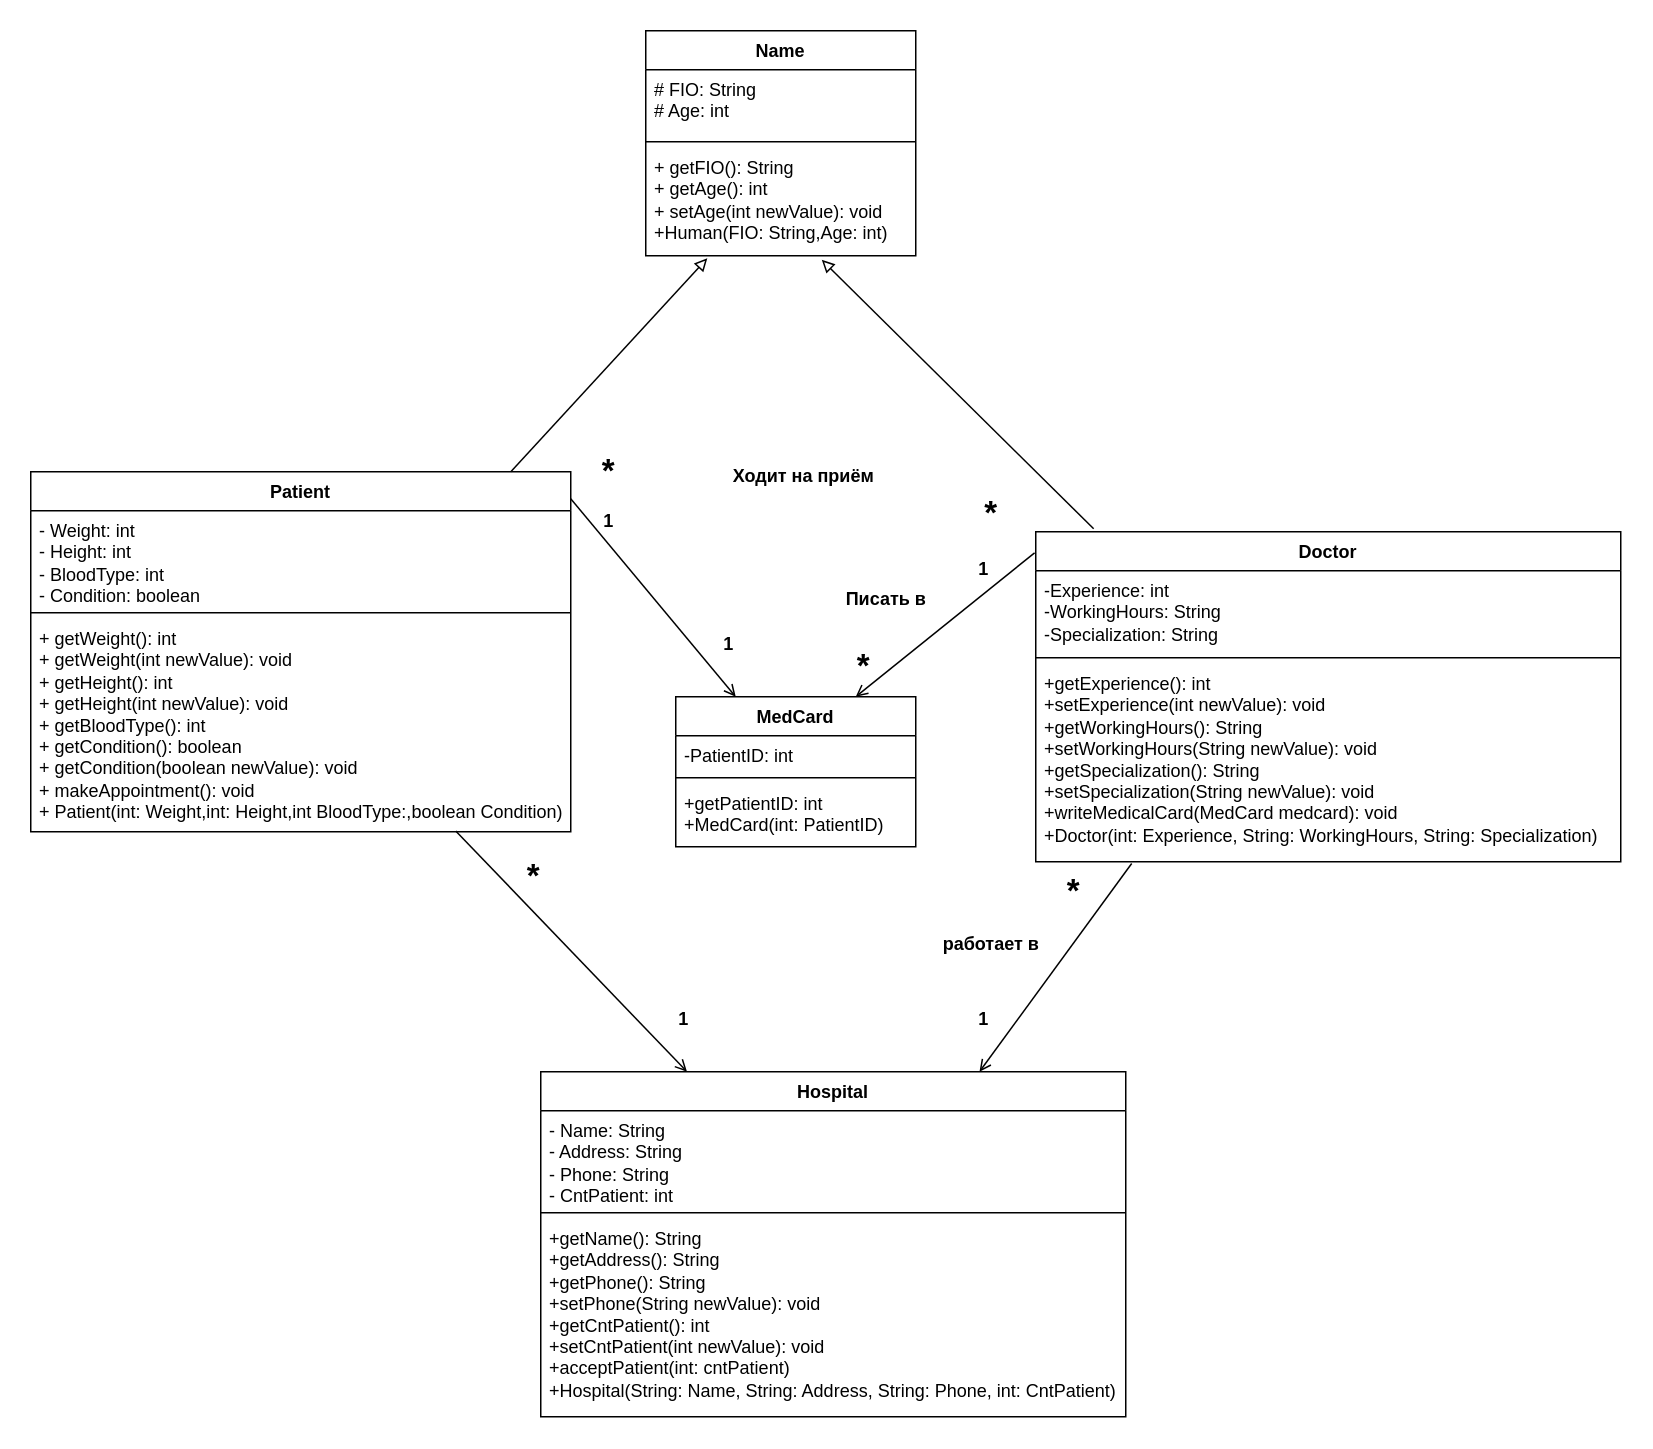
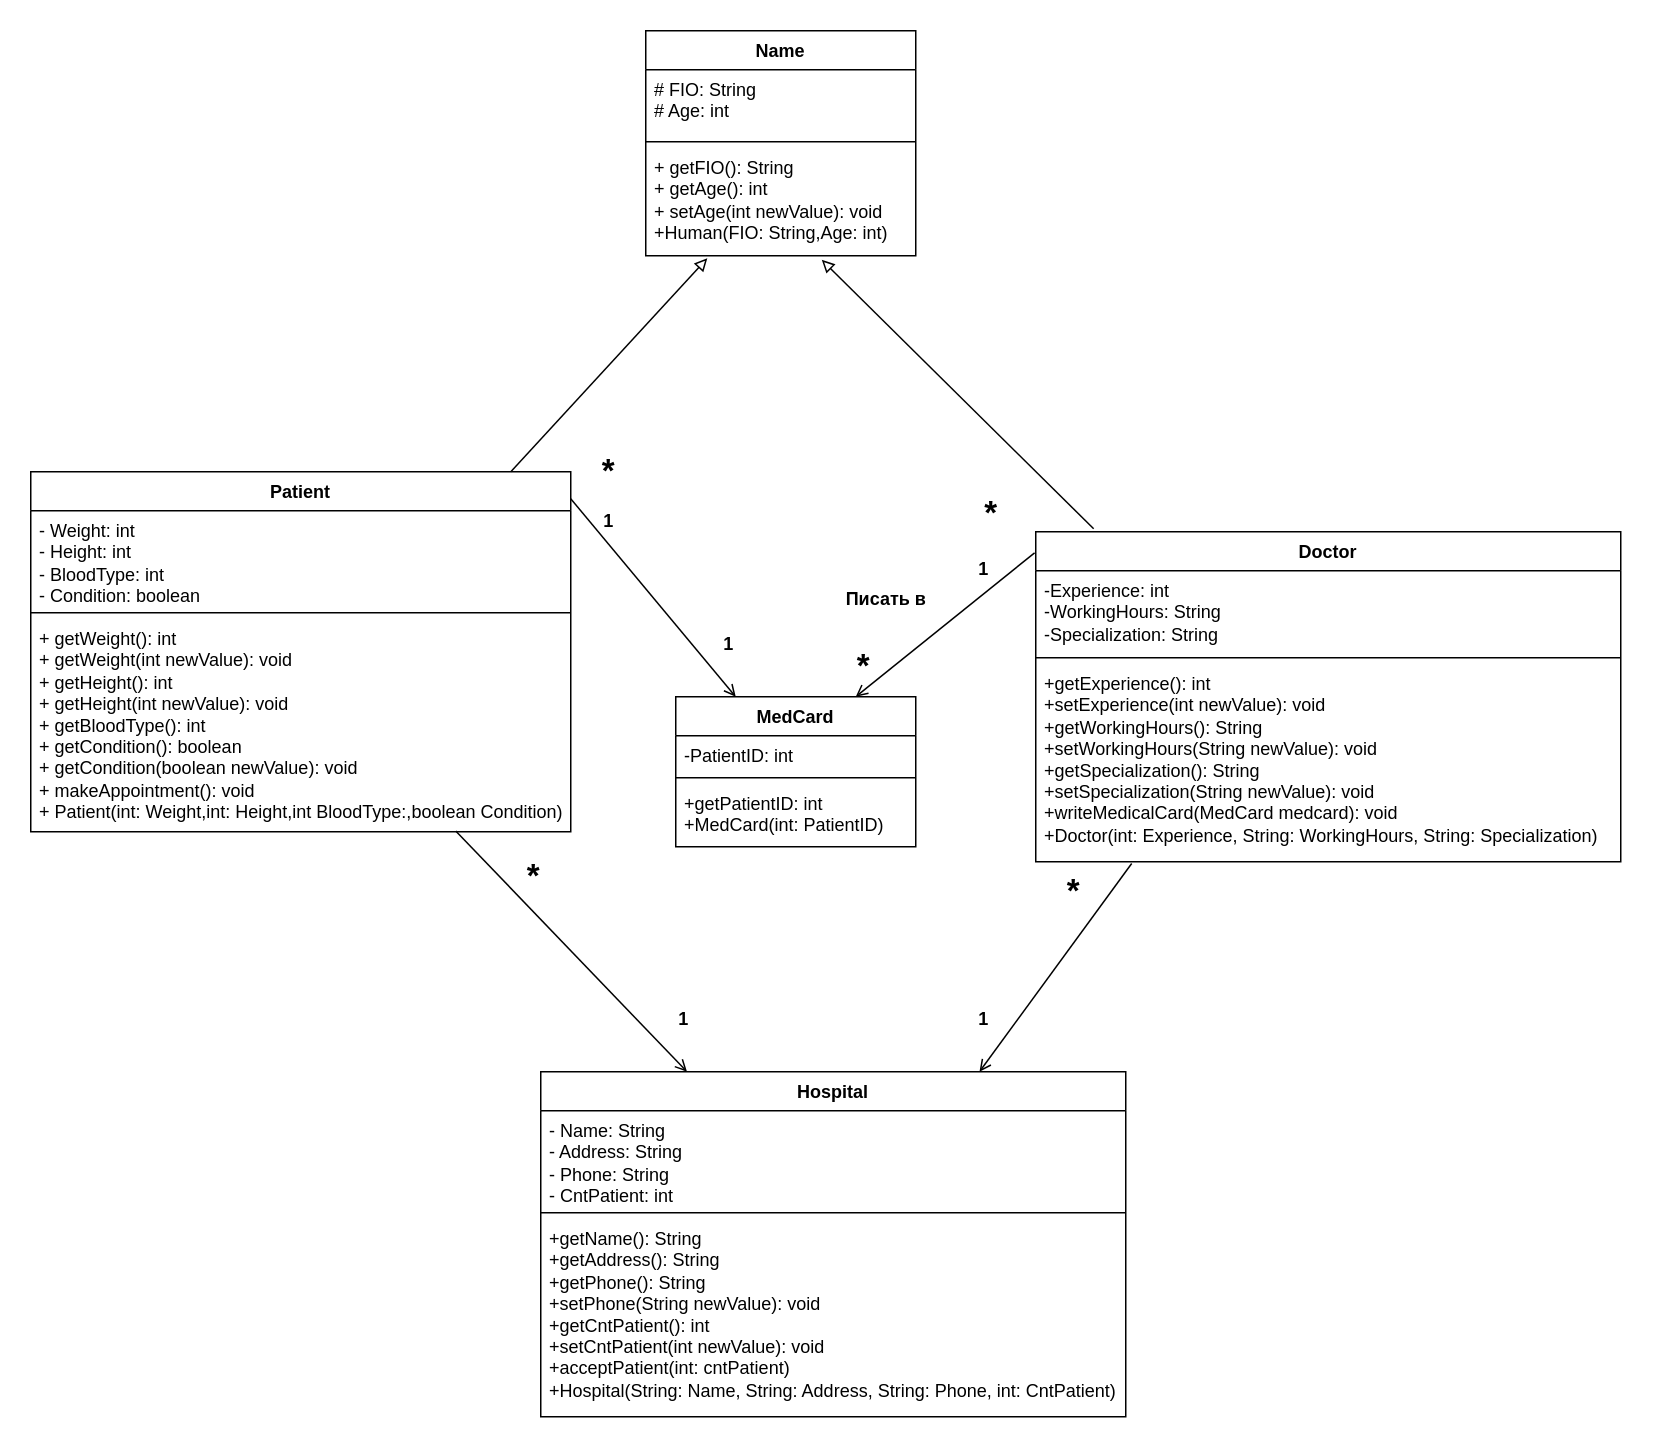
node "Ходит на приём": removed
node "работает в": removed
